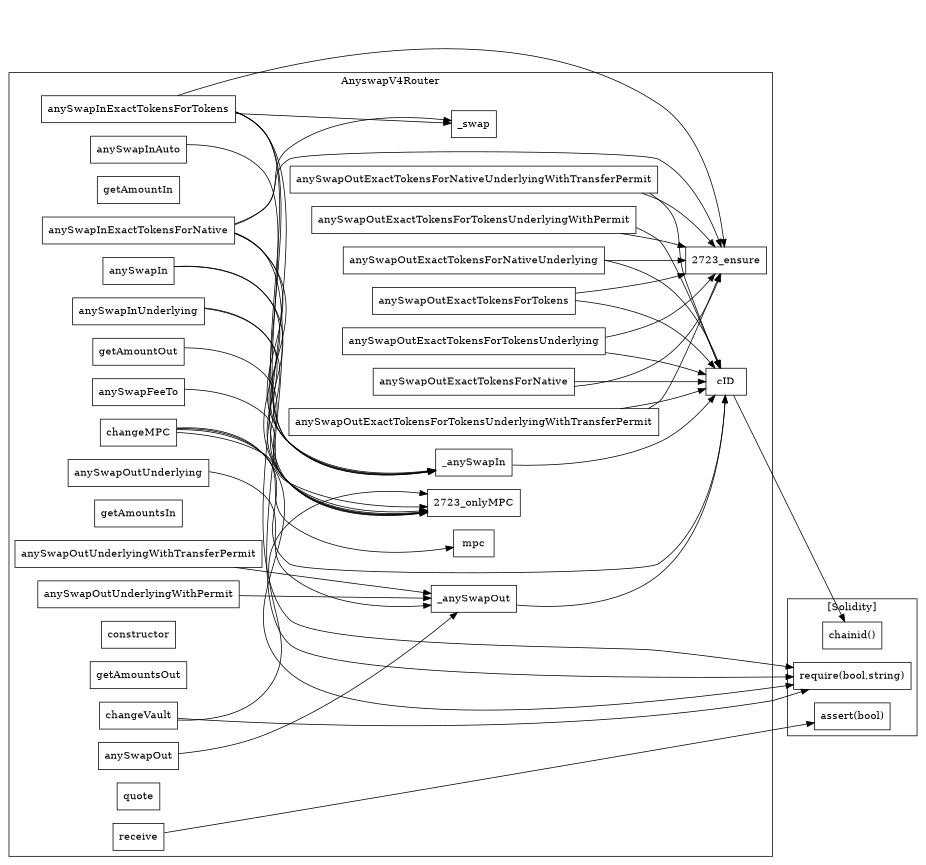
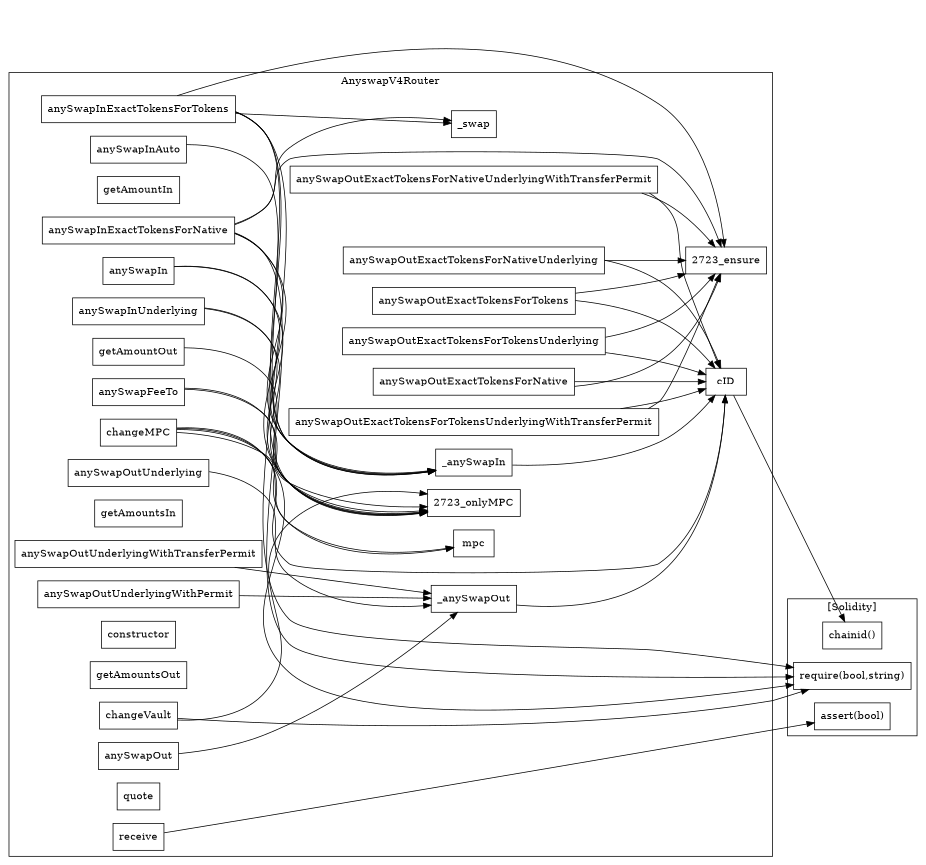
node "anySwapOutExactTokensForTokensUnderlyingWithPermit": removed
edge "anySwapFeeTo" -> "mpc": added
